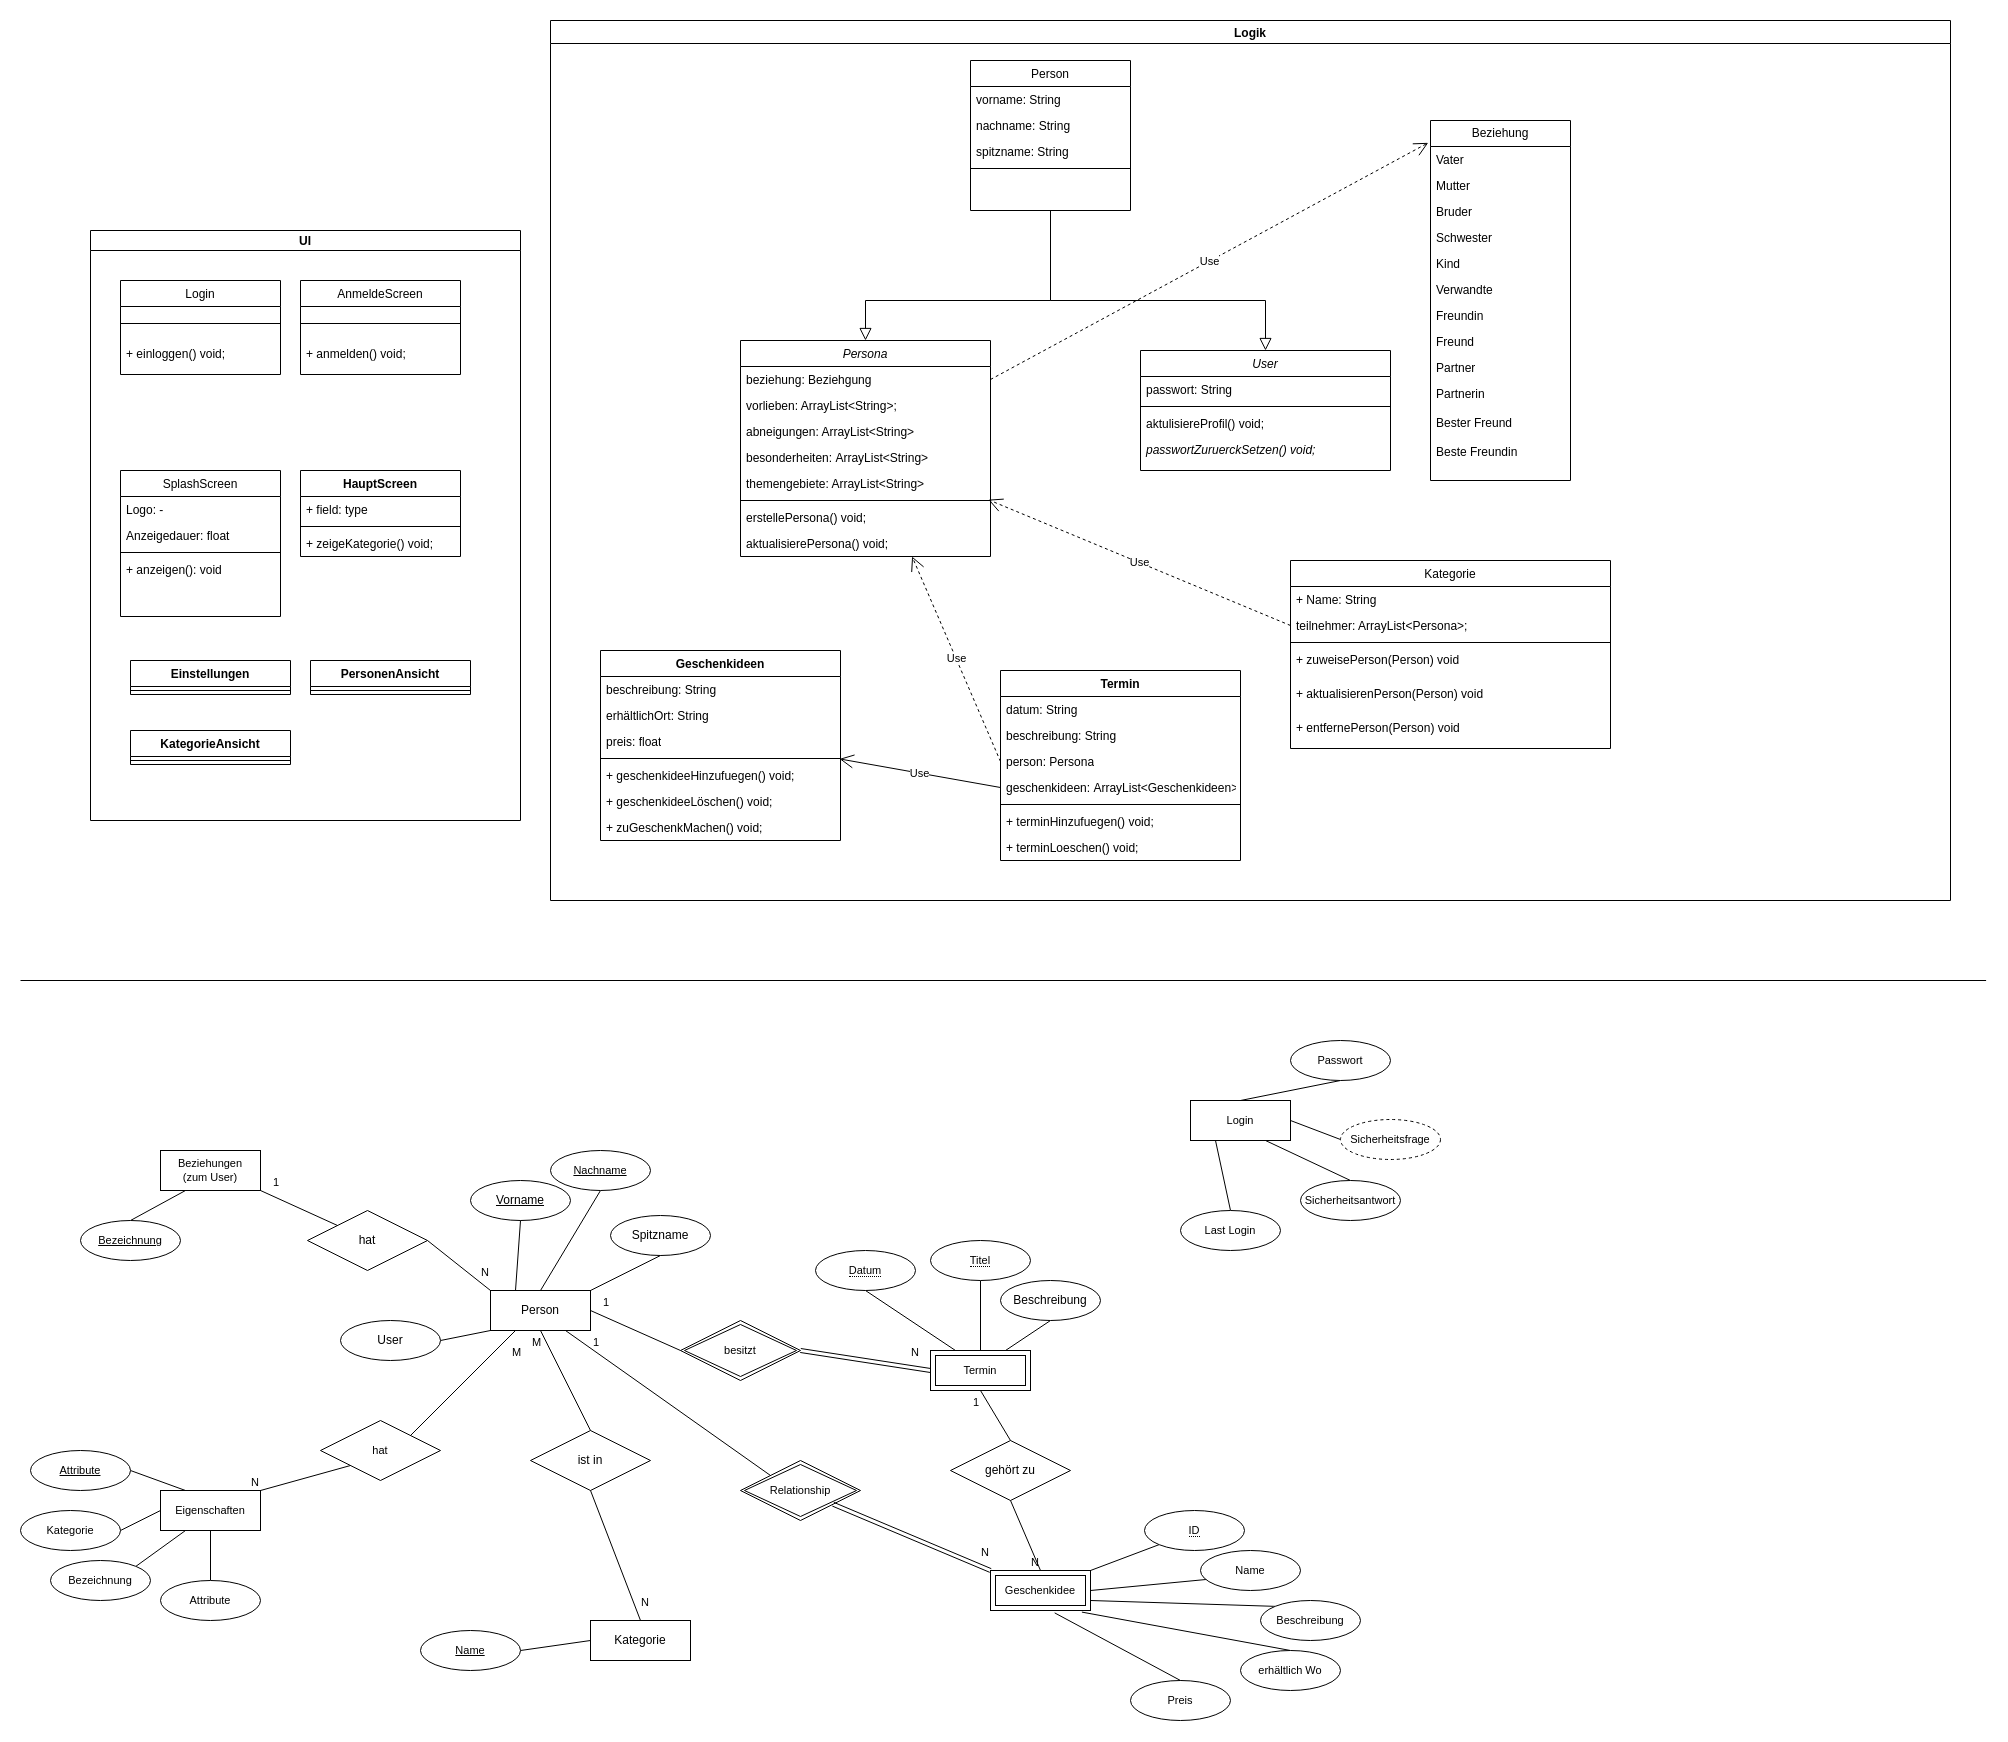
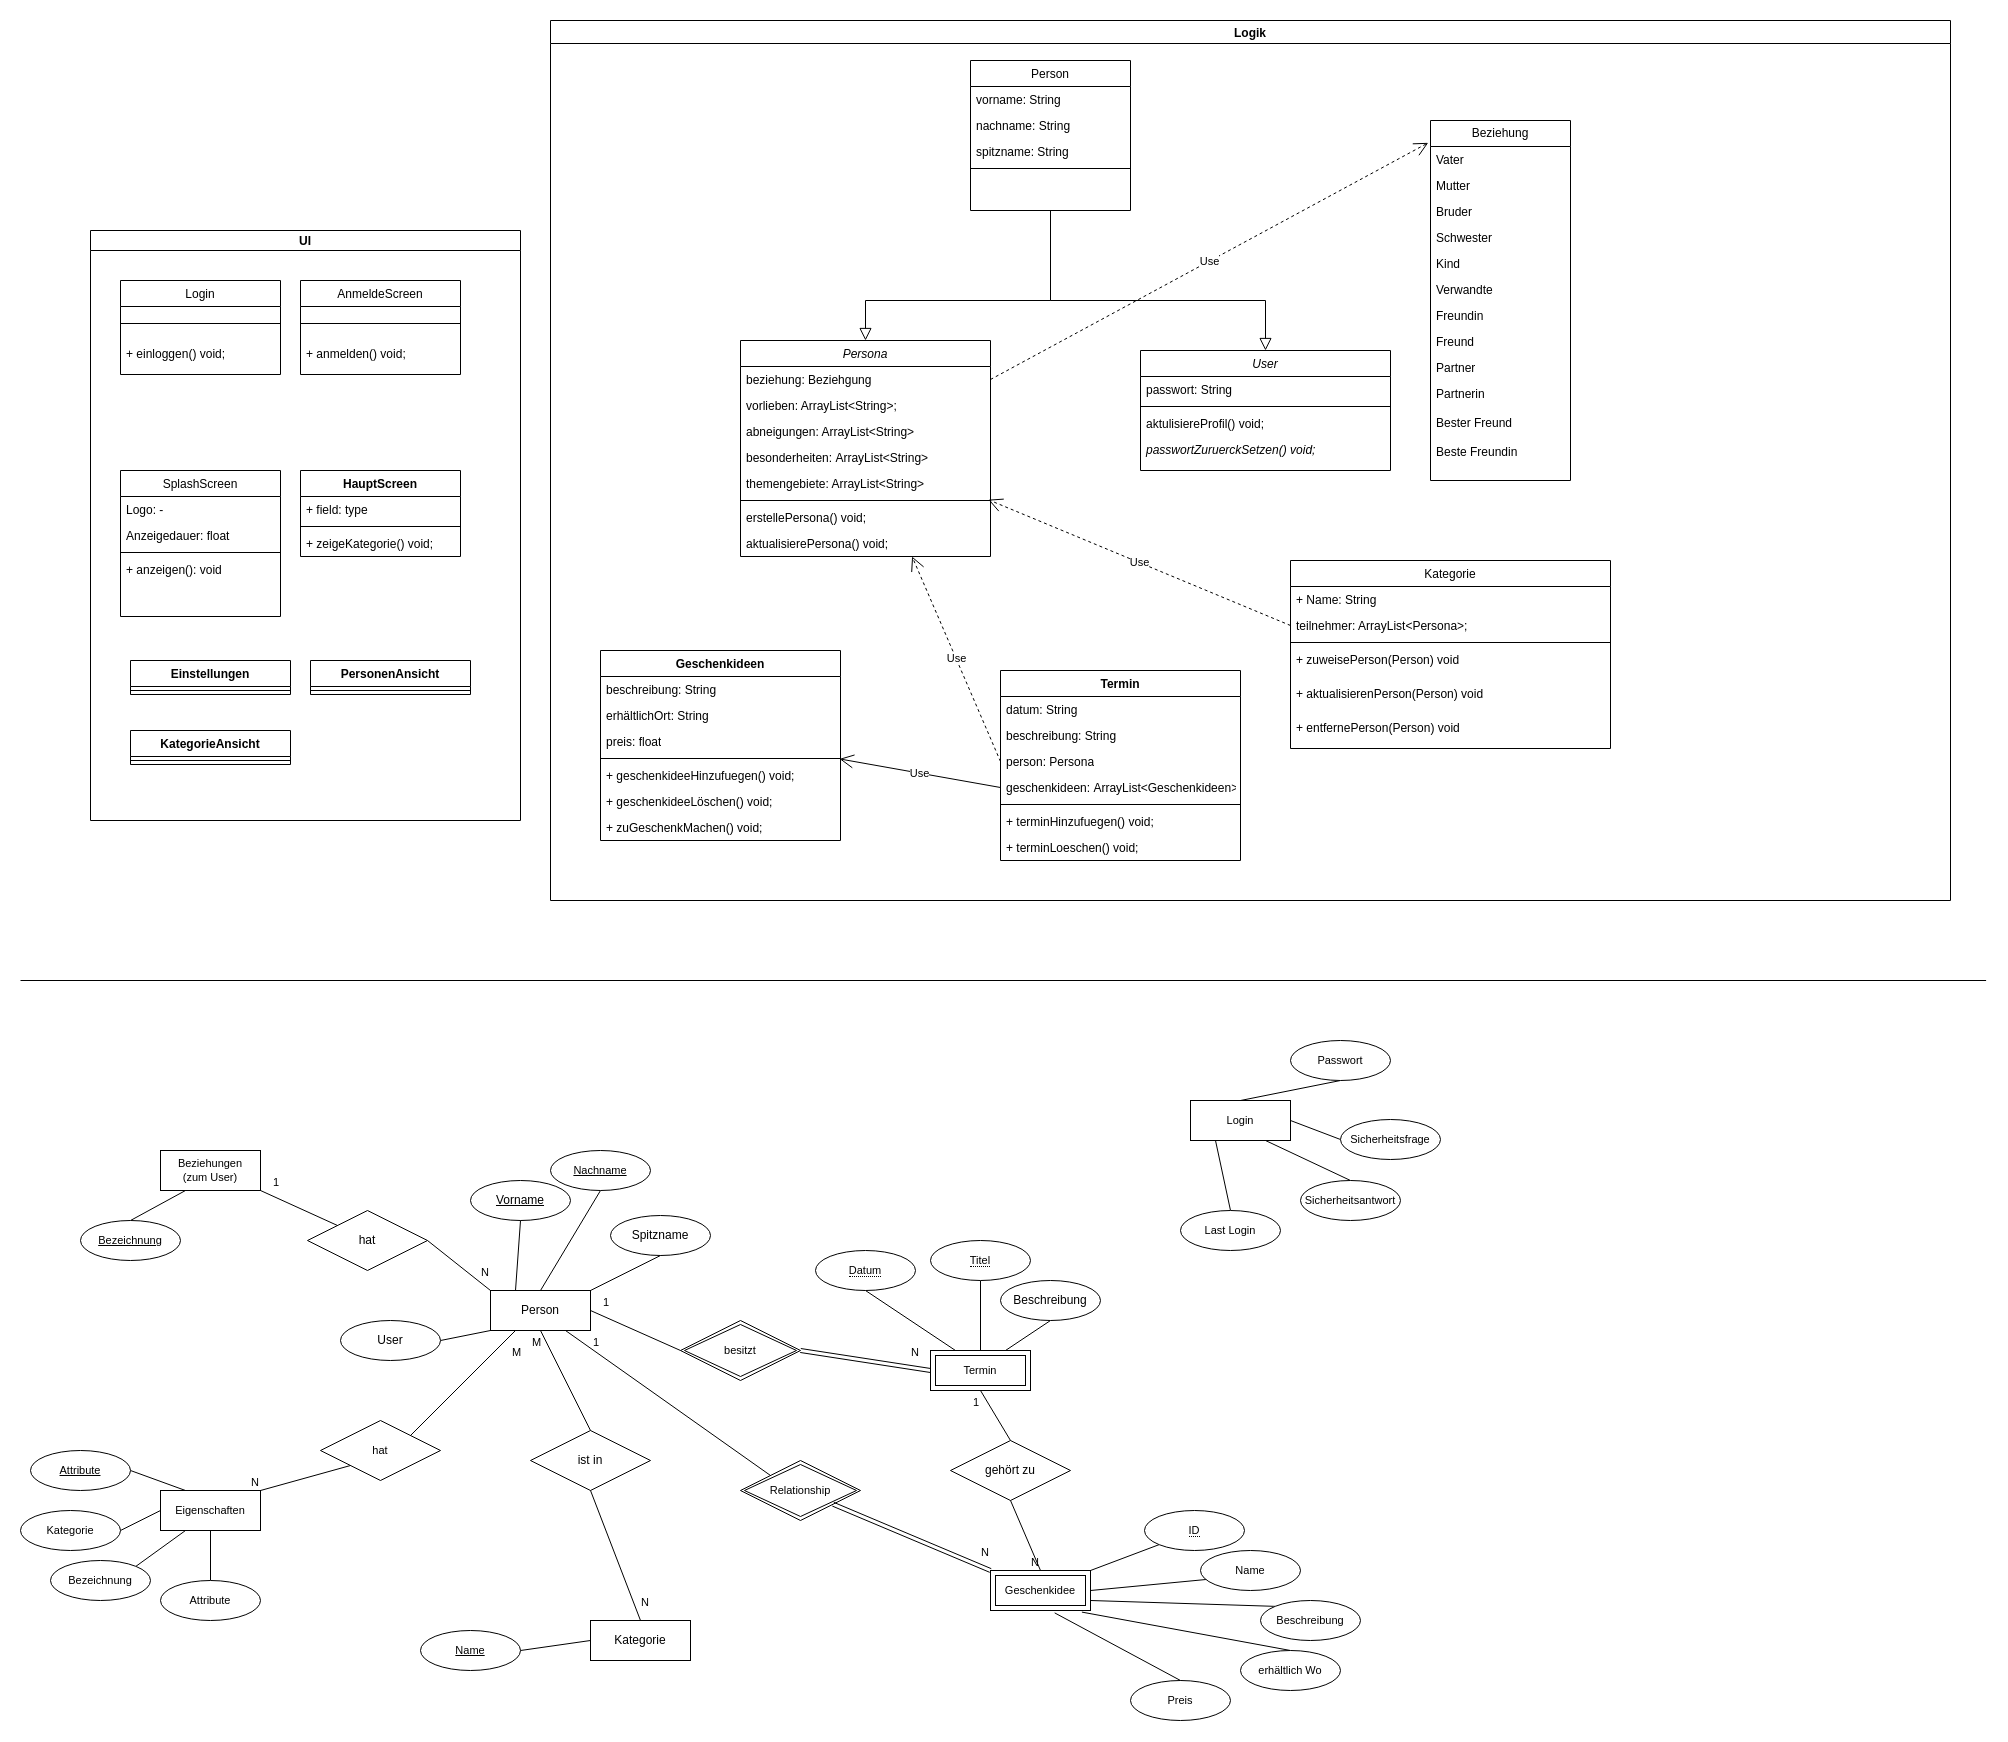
node "Sicherheitsfrage": style dashed -> solid
